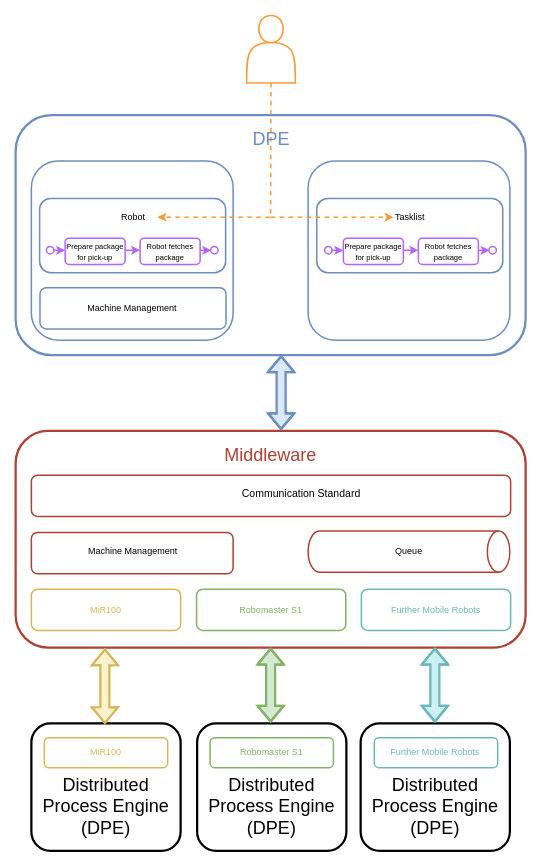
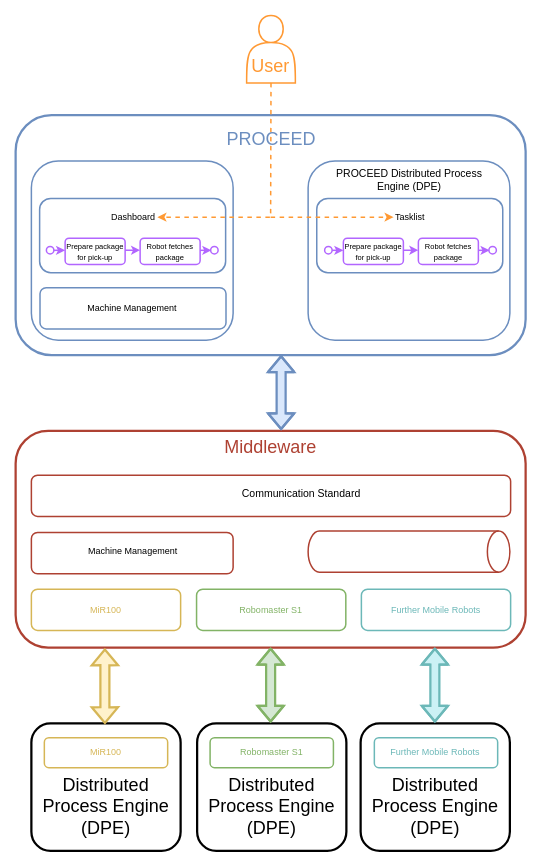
node "User": added
node "DPE": label "DPE" -> "PROCEED"
node "PROCEED Distributed Process Engine (DPE)": added
node "Robot": label "Robot" -> "Dashboard"
node "Middleware": moved (270, 455) -> (270, 447)
node "Queue": removed
